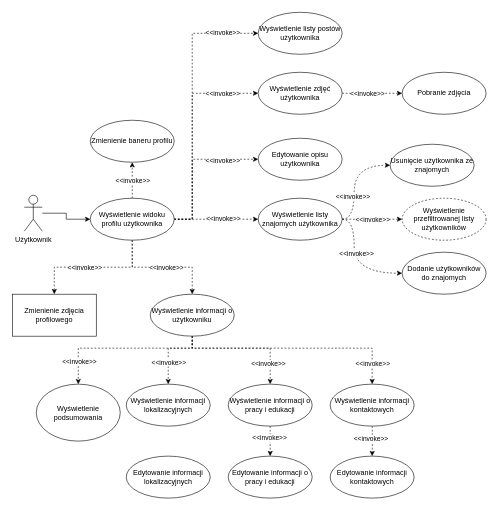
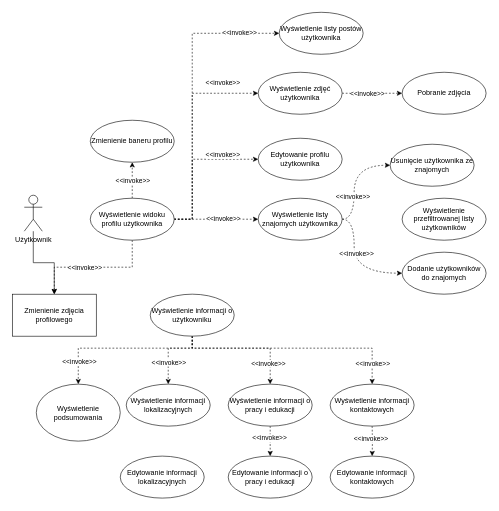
node "Wyświetlenie listy postów użytkownika": moved (300, 33) -> (321, 33)
node "Edytowanie opisu użytkownika": label "Edytowanie opisu użytkownika" -> "Edytowanie profilu użytkownika"
edge "Użytkownik" -> "Wyświetlenie widoku profilu użytkownika": now "Użytkownik" -> "Zmienienie zdjęcia profilowego"
edge "Wyświetlenie listy znajomych użytkownika" -> "Wyświetlenie przefiltrowanej listy użytkowników": removed, label "<<invoke>>"
node "Wyświetlenie przefiltrowanej listy użytkowników": style dashed -> solid
edge "Wyświetlenie widoku profilu użytkownika" -> "Wyświetlenie informacji o użytkowniku": removed, label "<<invoke>>"
node "Edytowanie informacji lokalizacyjnych": moved (168, 477) -> (162, 477)
